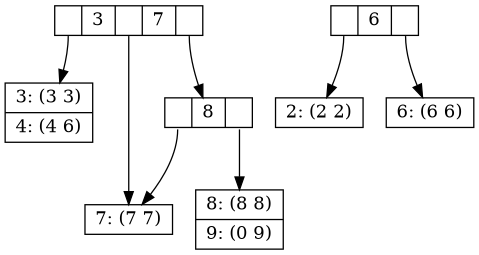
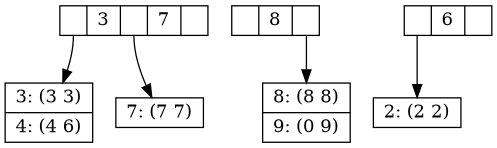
edge "3" -> "8": removed
node "6: (6 6)": removed
edge "8" -> "7: (7 7)": removed
